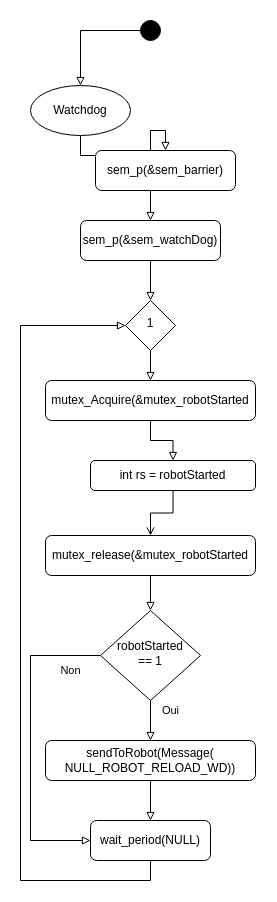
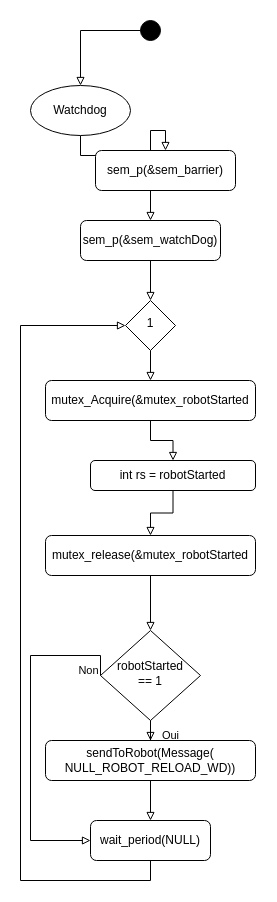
edge "int rs = robotStarted" -> "mutex_release(&mutex_robotStarted": arrowhead open -> block
node "robotStarted == 1": moved (151, 656) -> (151, 676)
